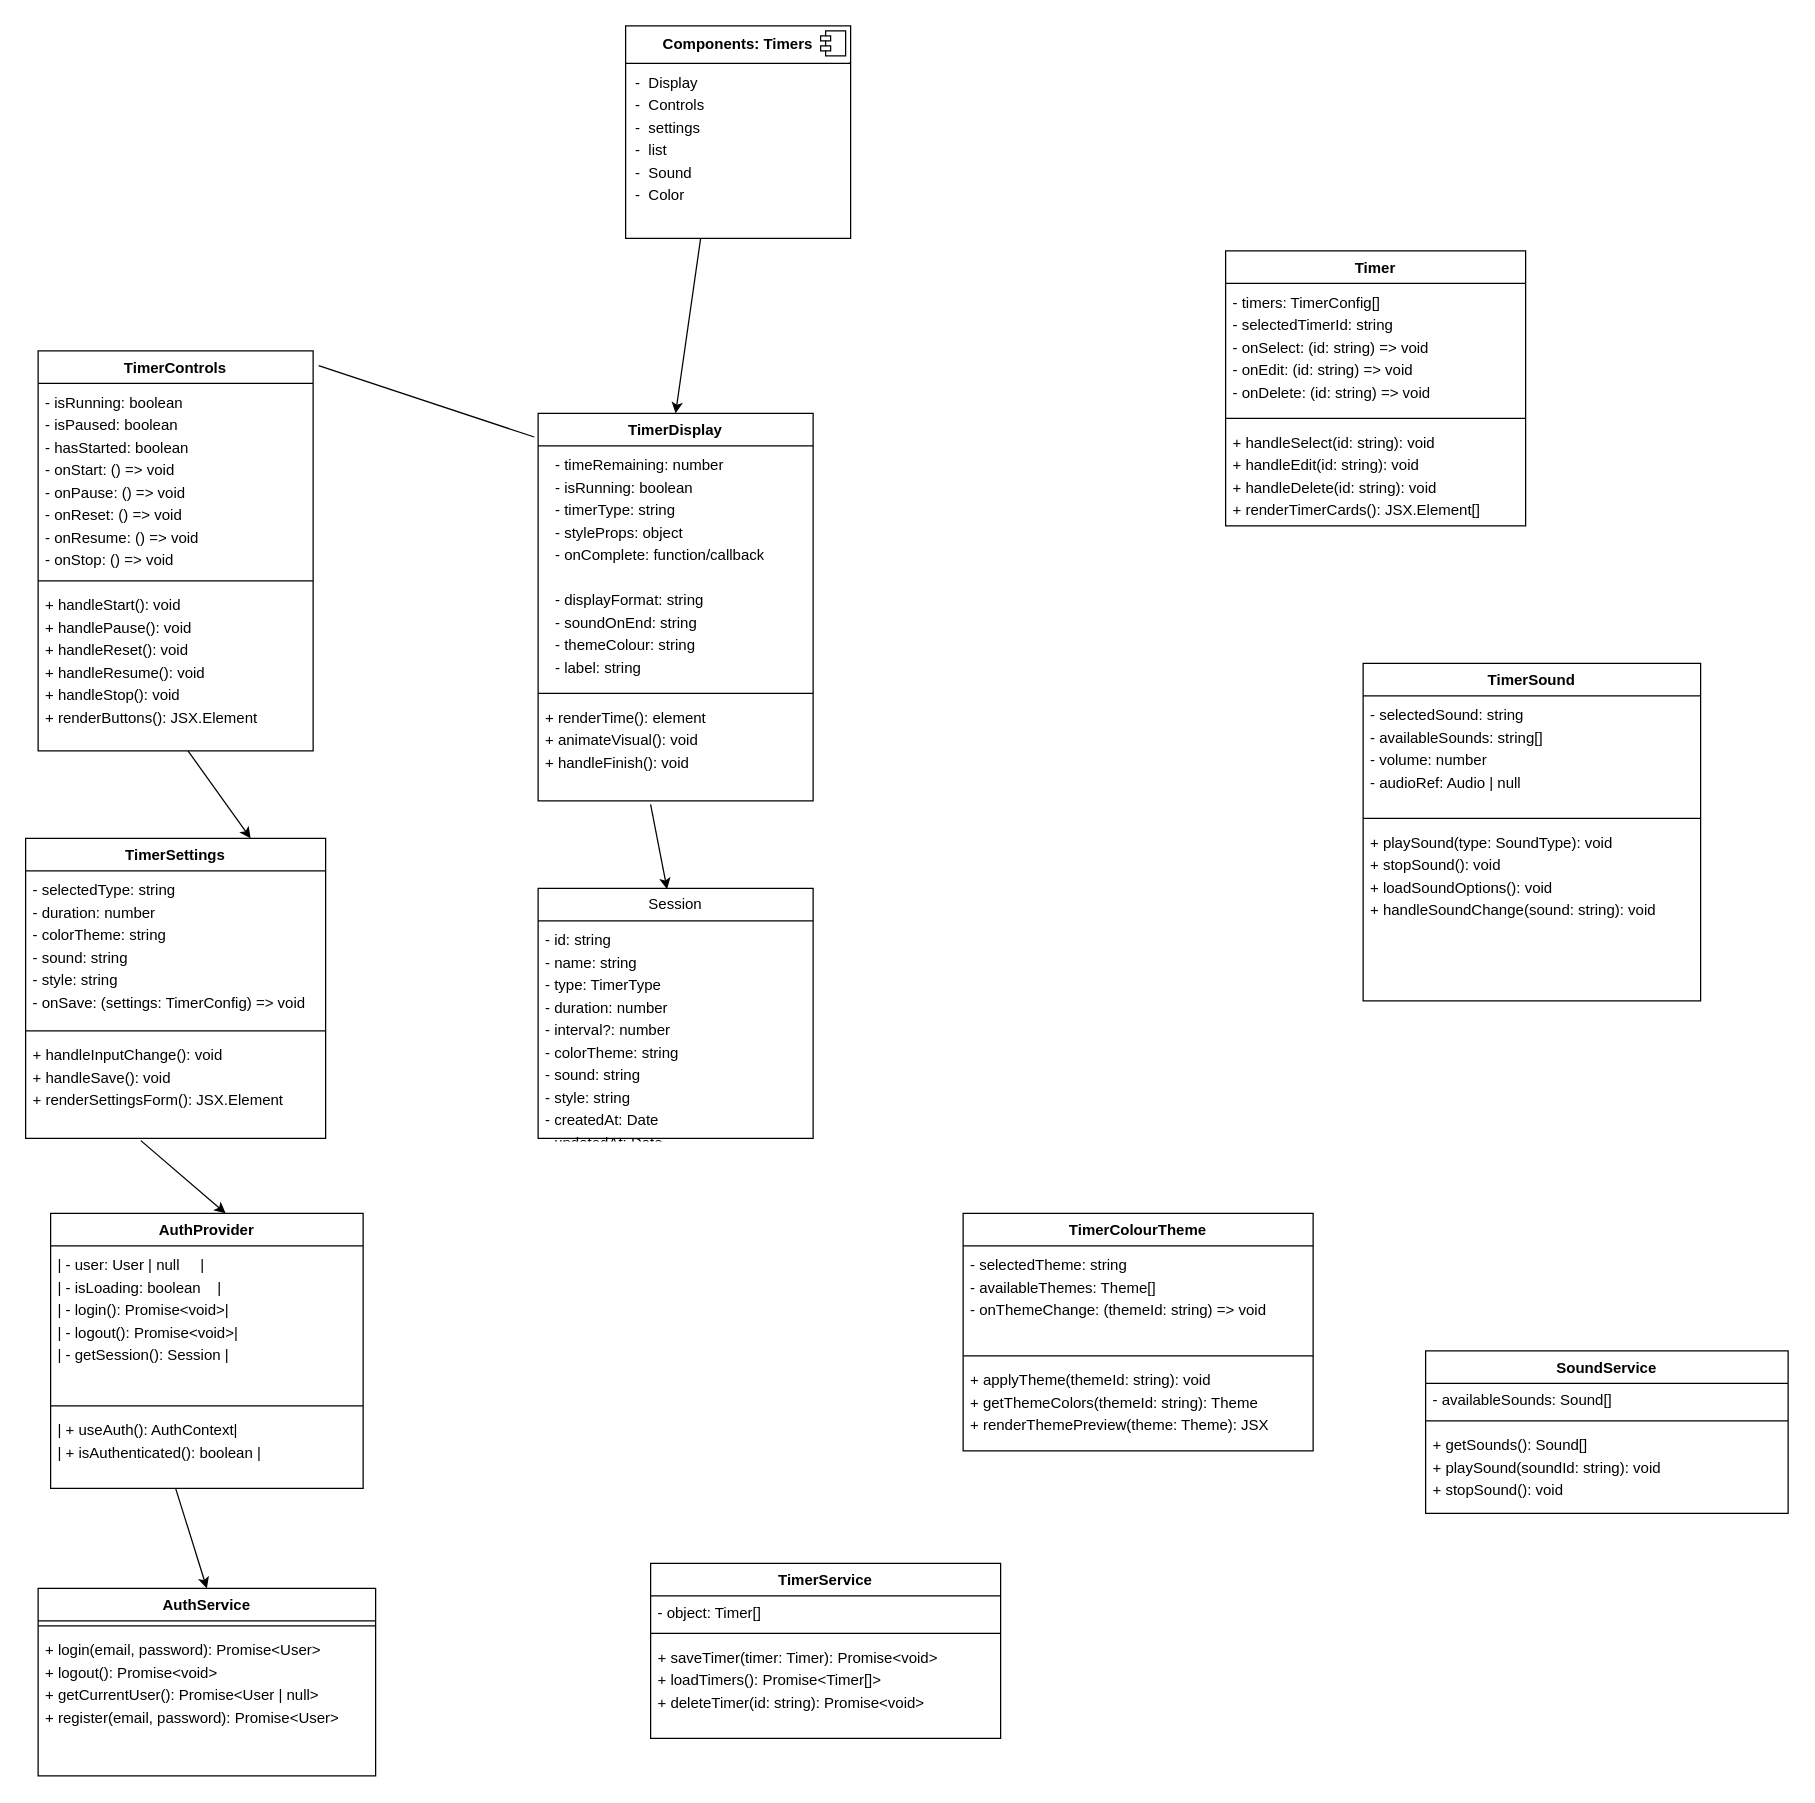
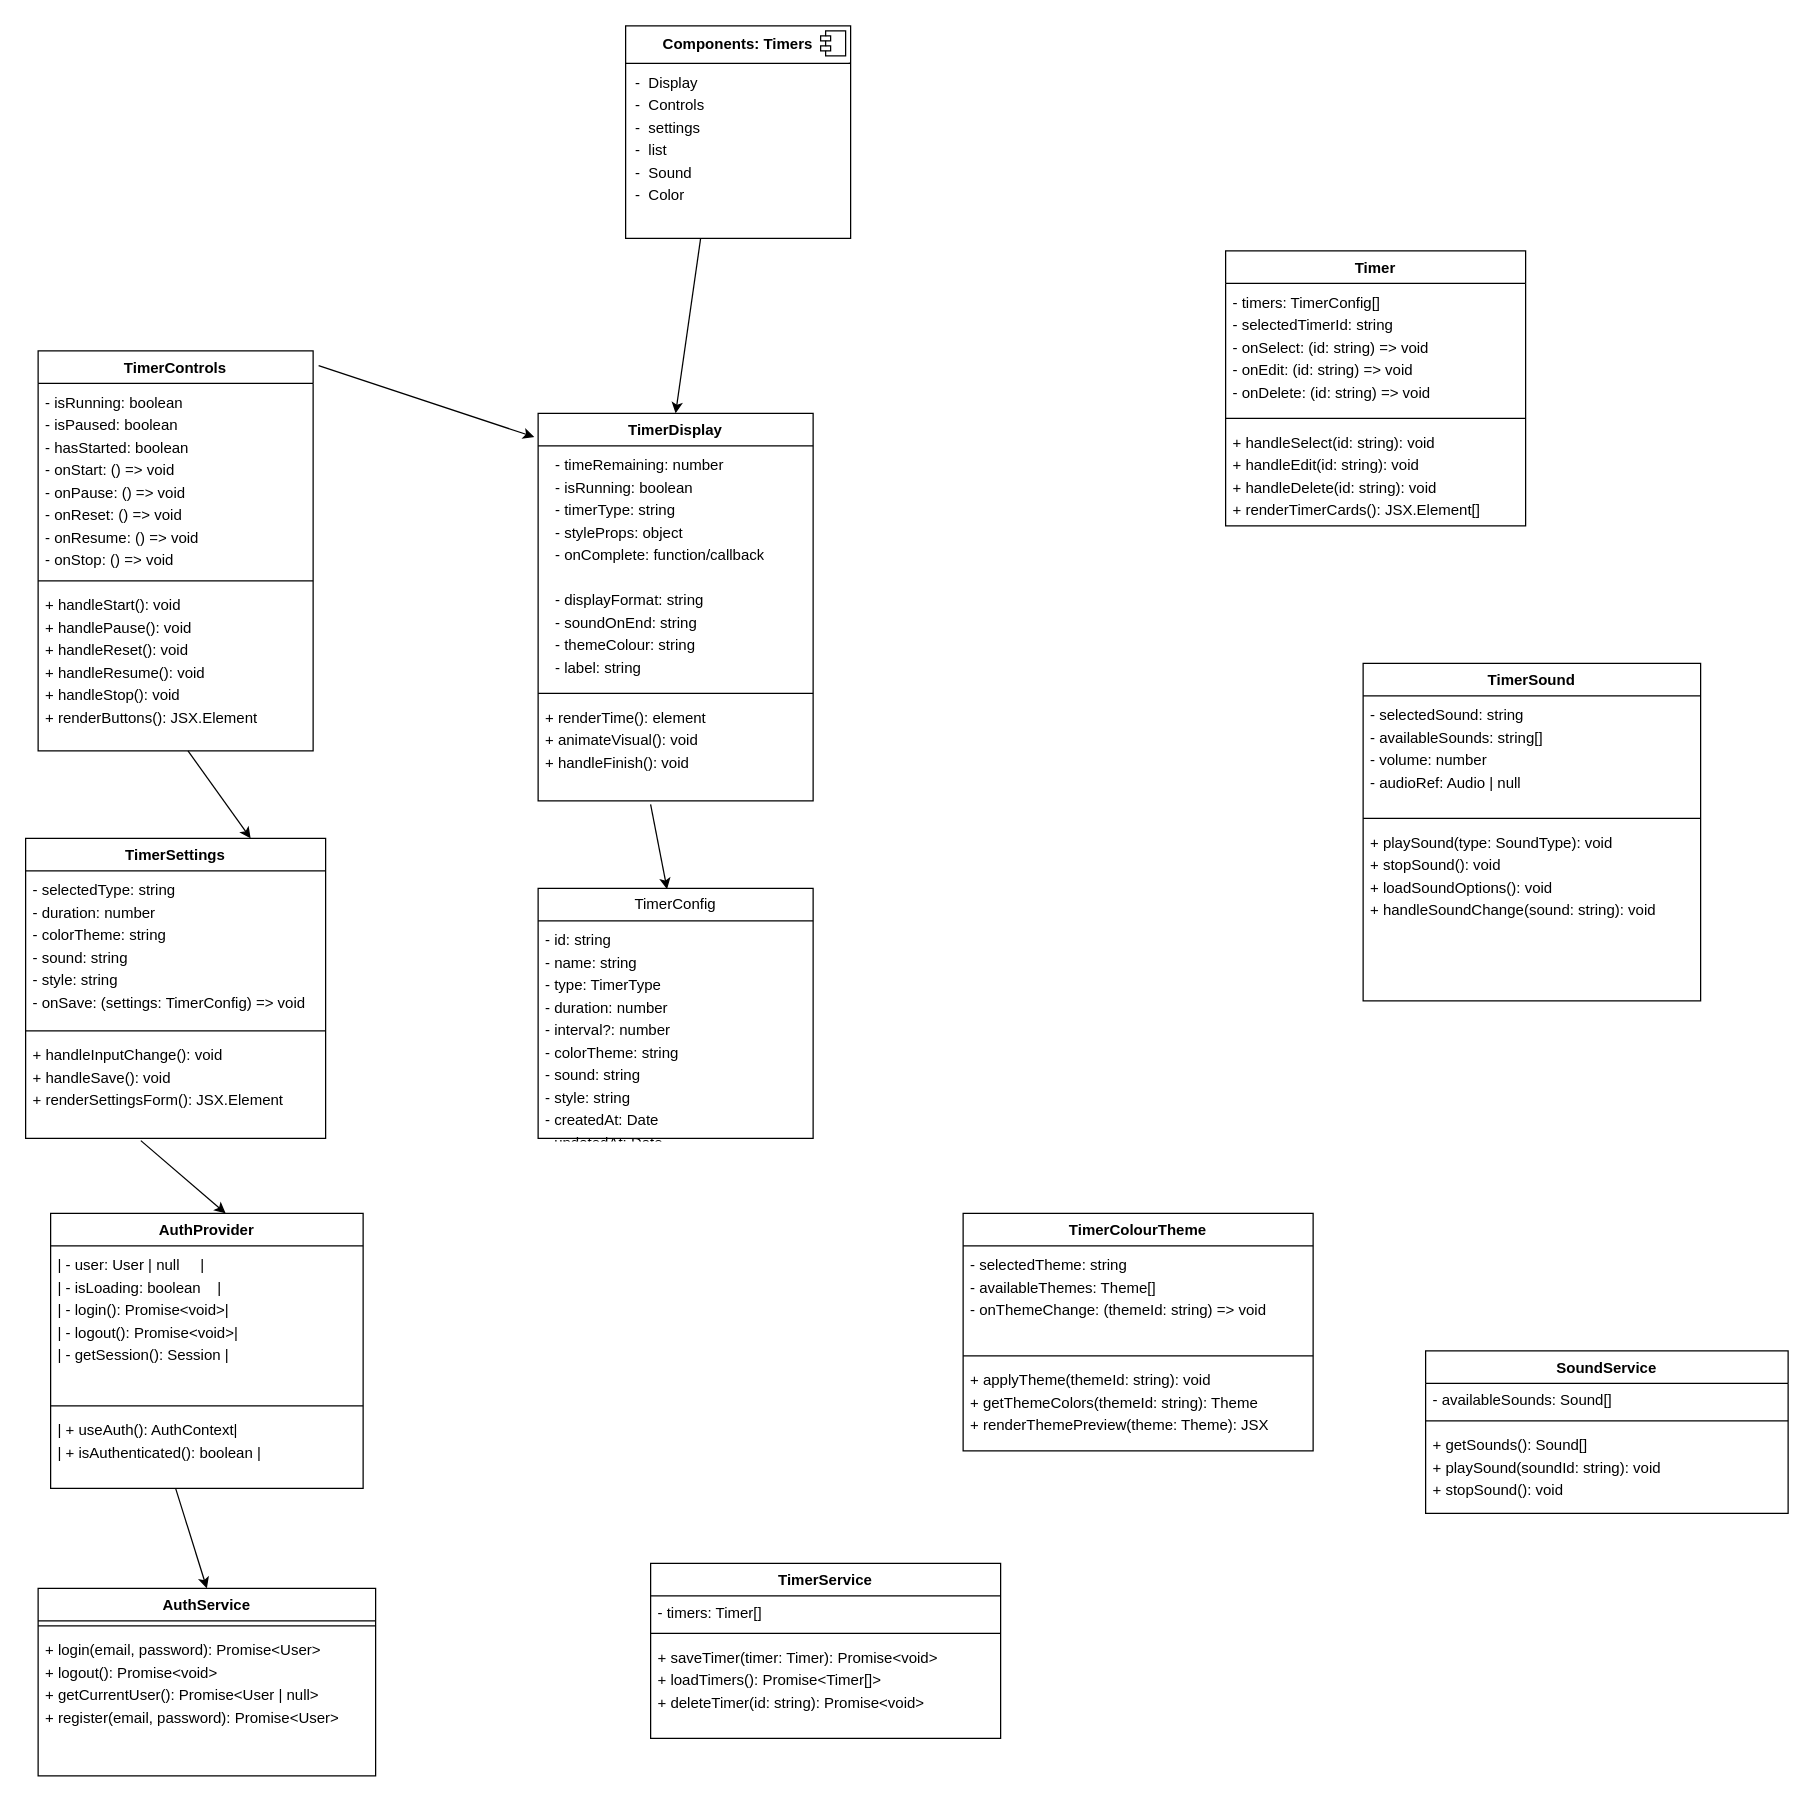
edge "TimerControls" -- "TimerDisplay": arrowhead none -> classic
node "Session": label "Session" -> "TimerConfig"
node "- object: Timer[]": label "- object: Timer[]" -> "- timers: Timer[]"
